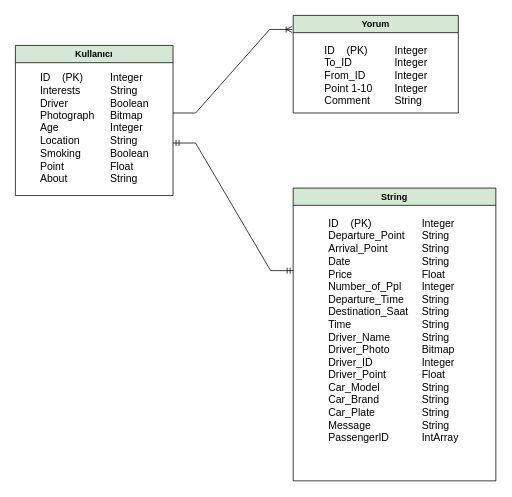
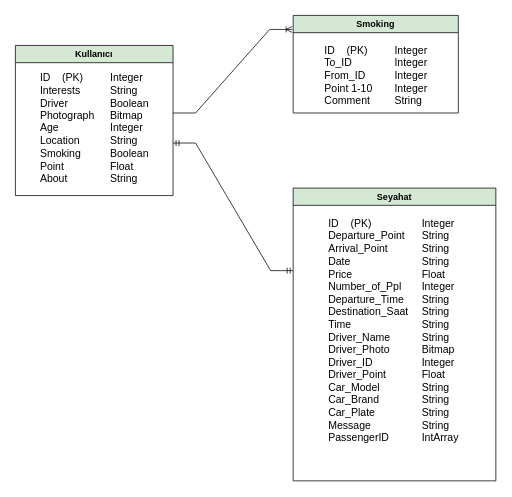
node "Yorum": label "Yorum" -> "Smoking"
node "String": label "String" -> "Seyahat"
